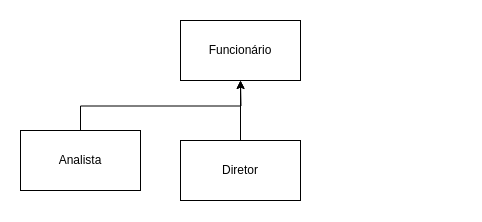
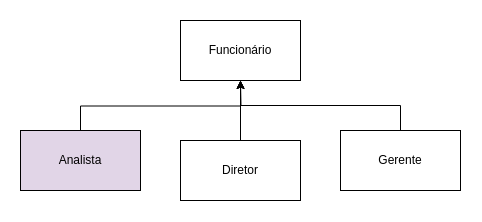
edge "Gerente" -> "Funcionário": added
node "Analista": fillcolor #ffffff -> #e1d5e7
node "Gerente": added
